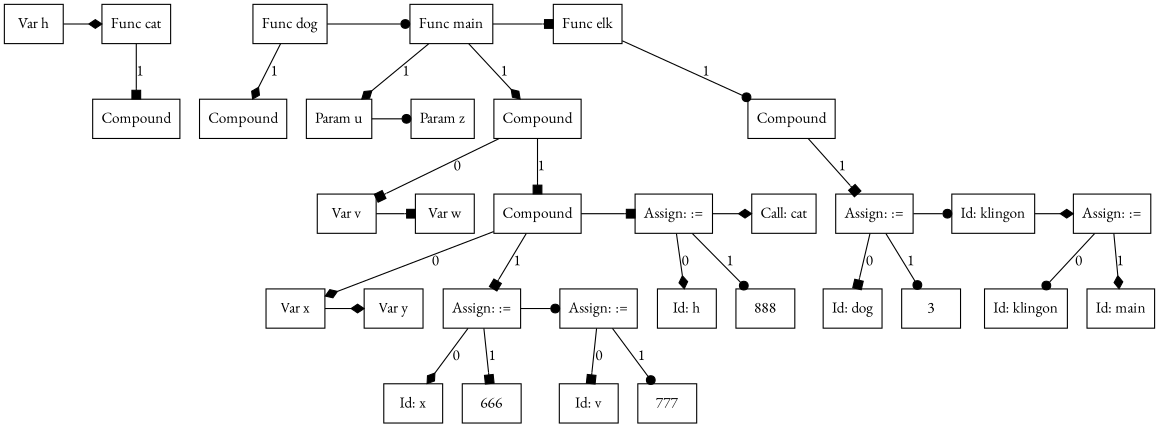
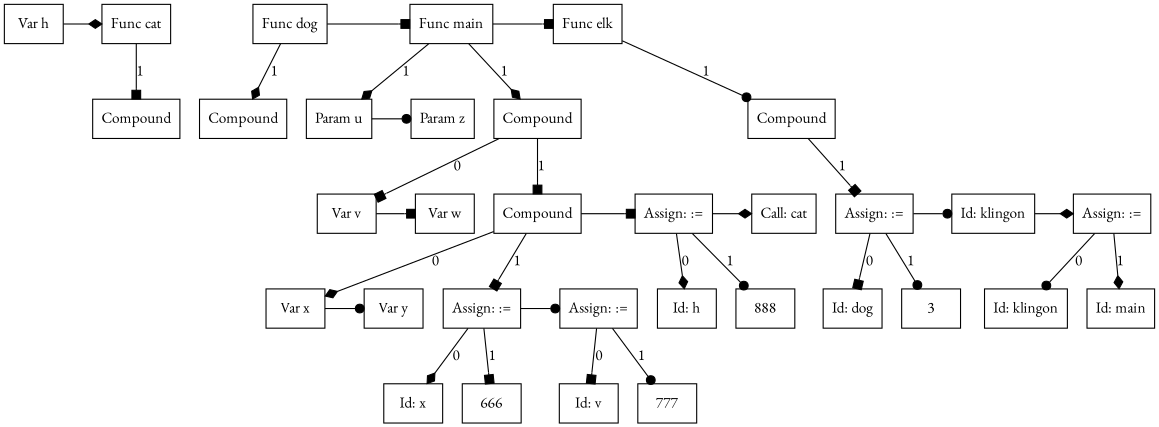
edge "Func dog" -> "Func main": arrowhead dot -> box
edge "Var x" -> "Var y": arrowhead diamond -> dot
